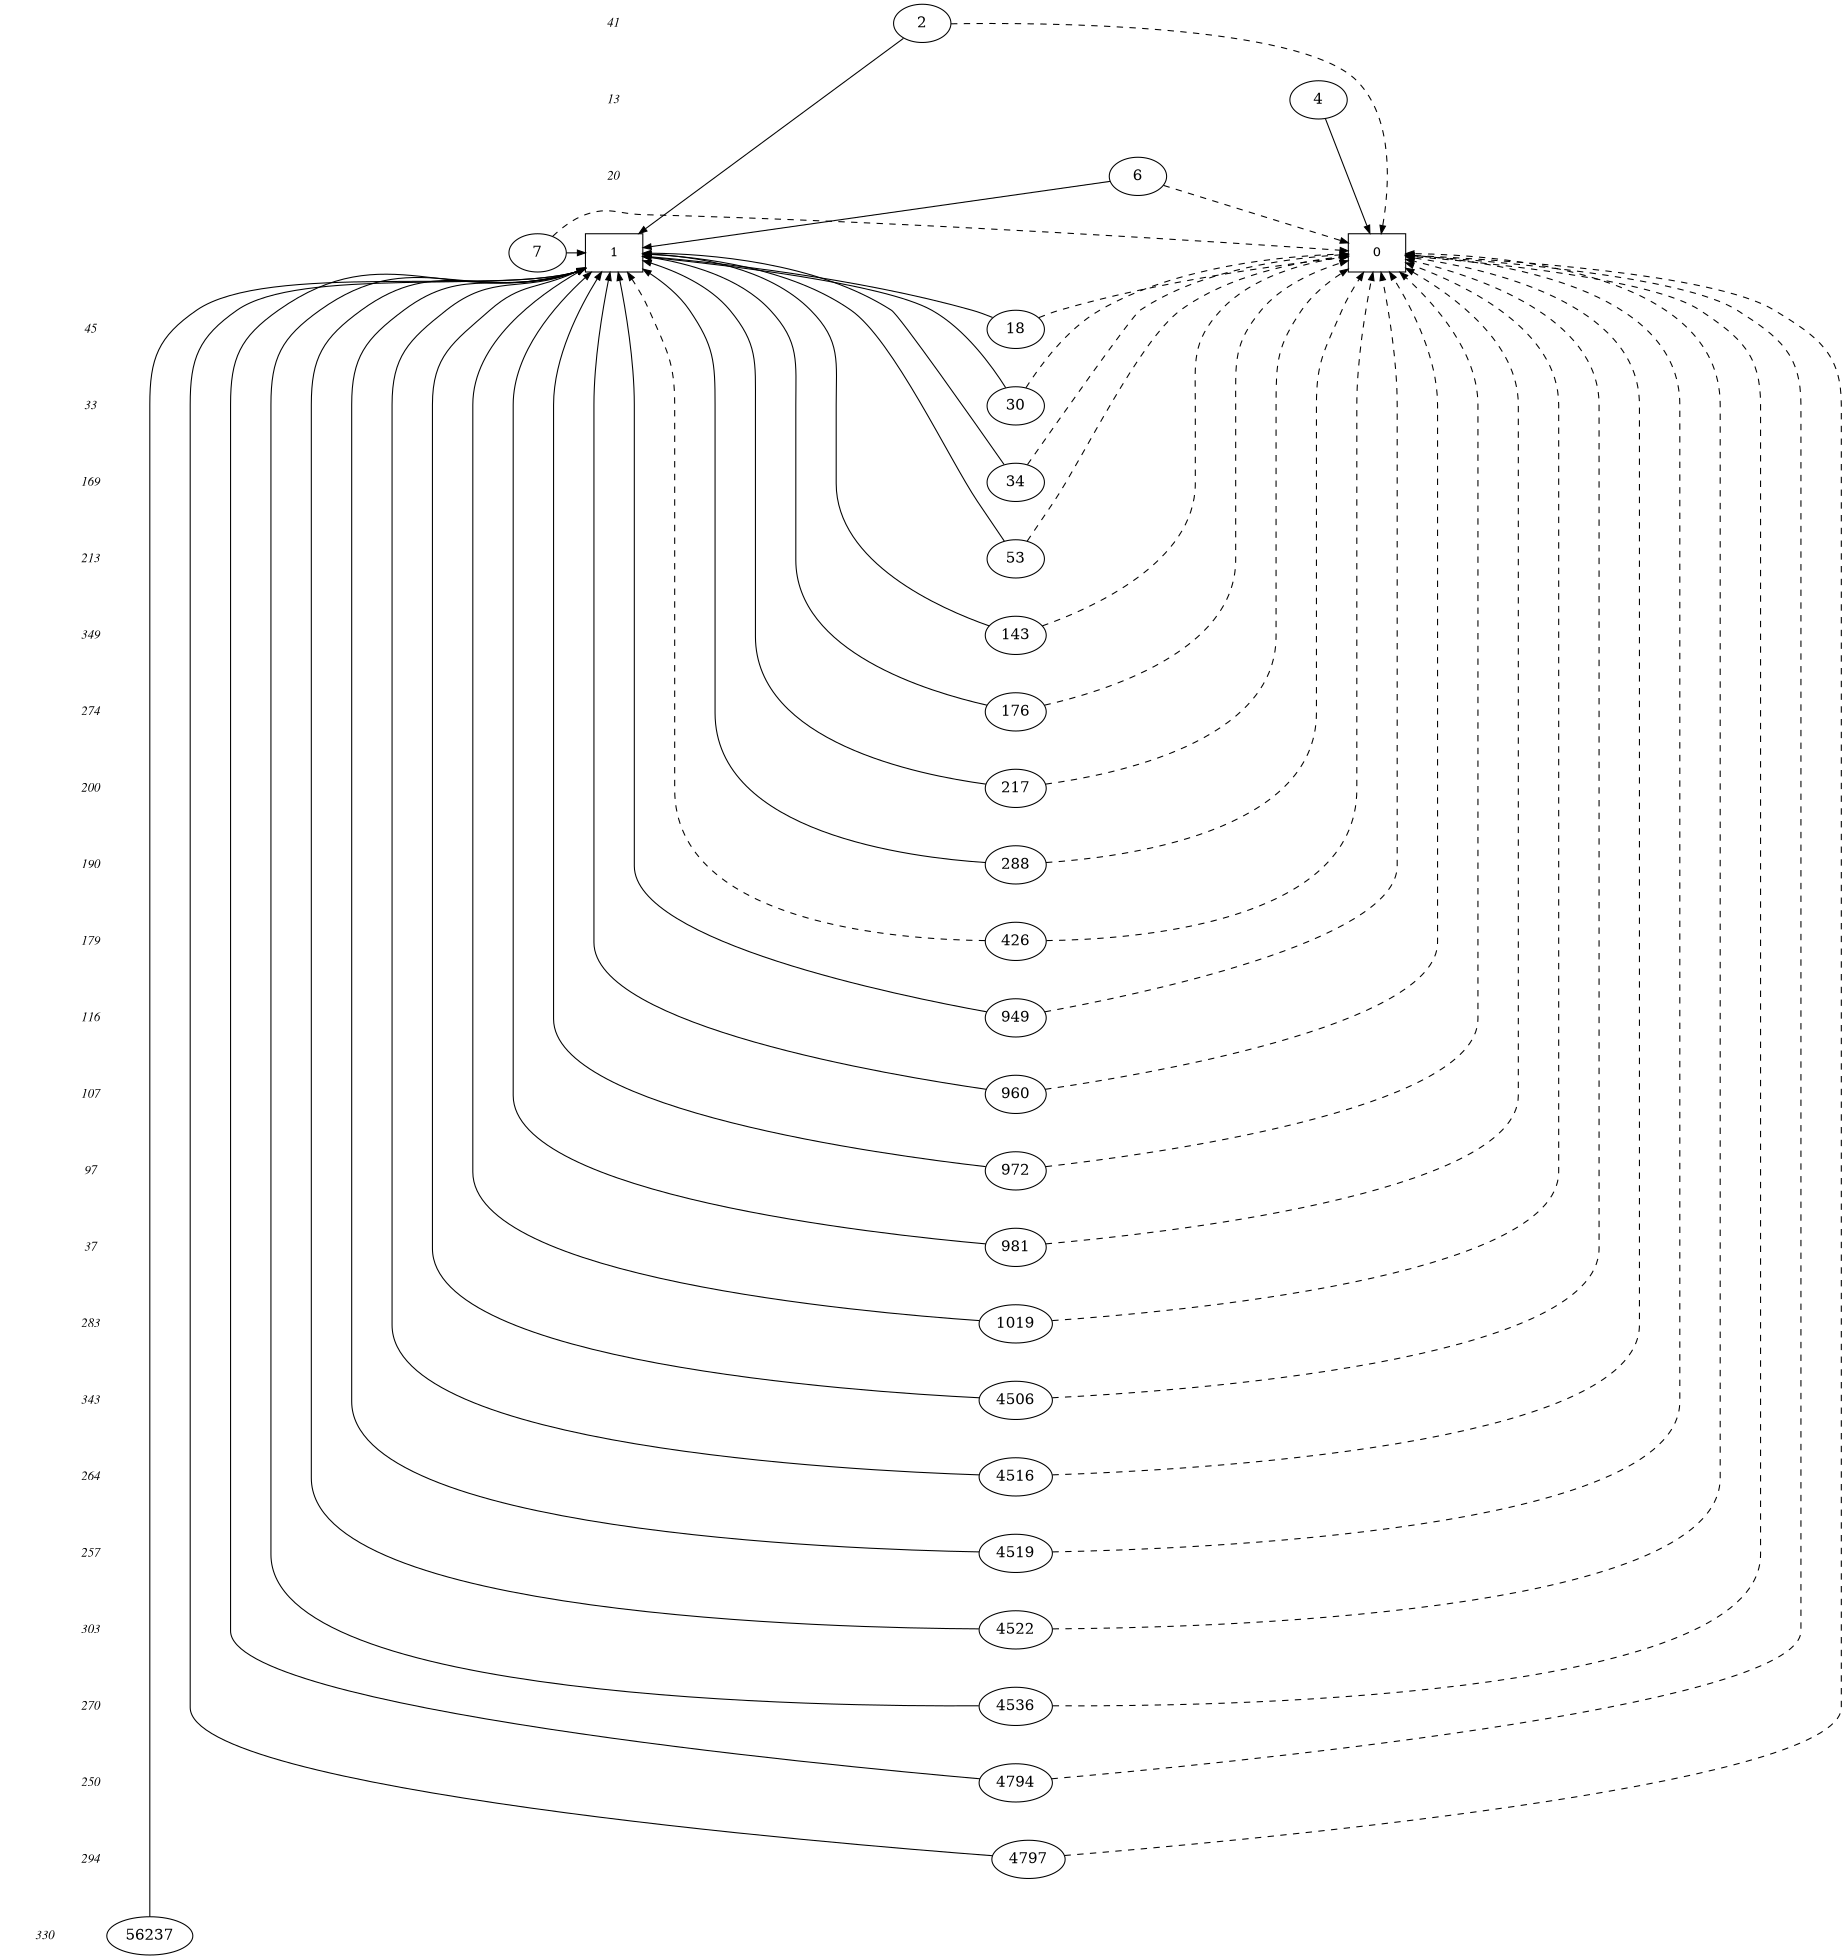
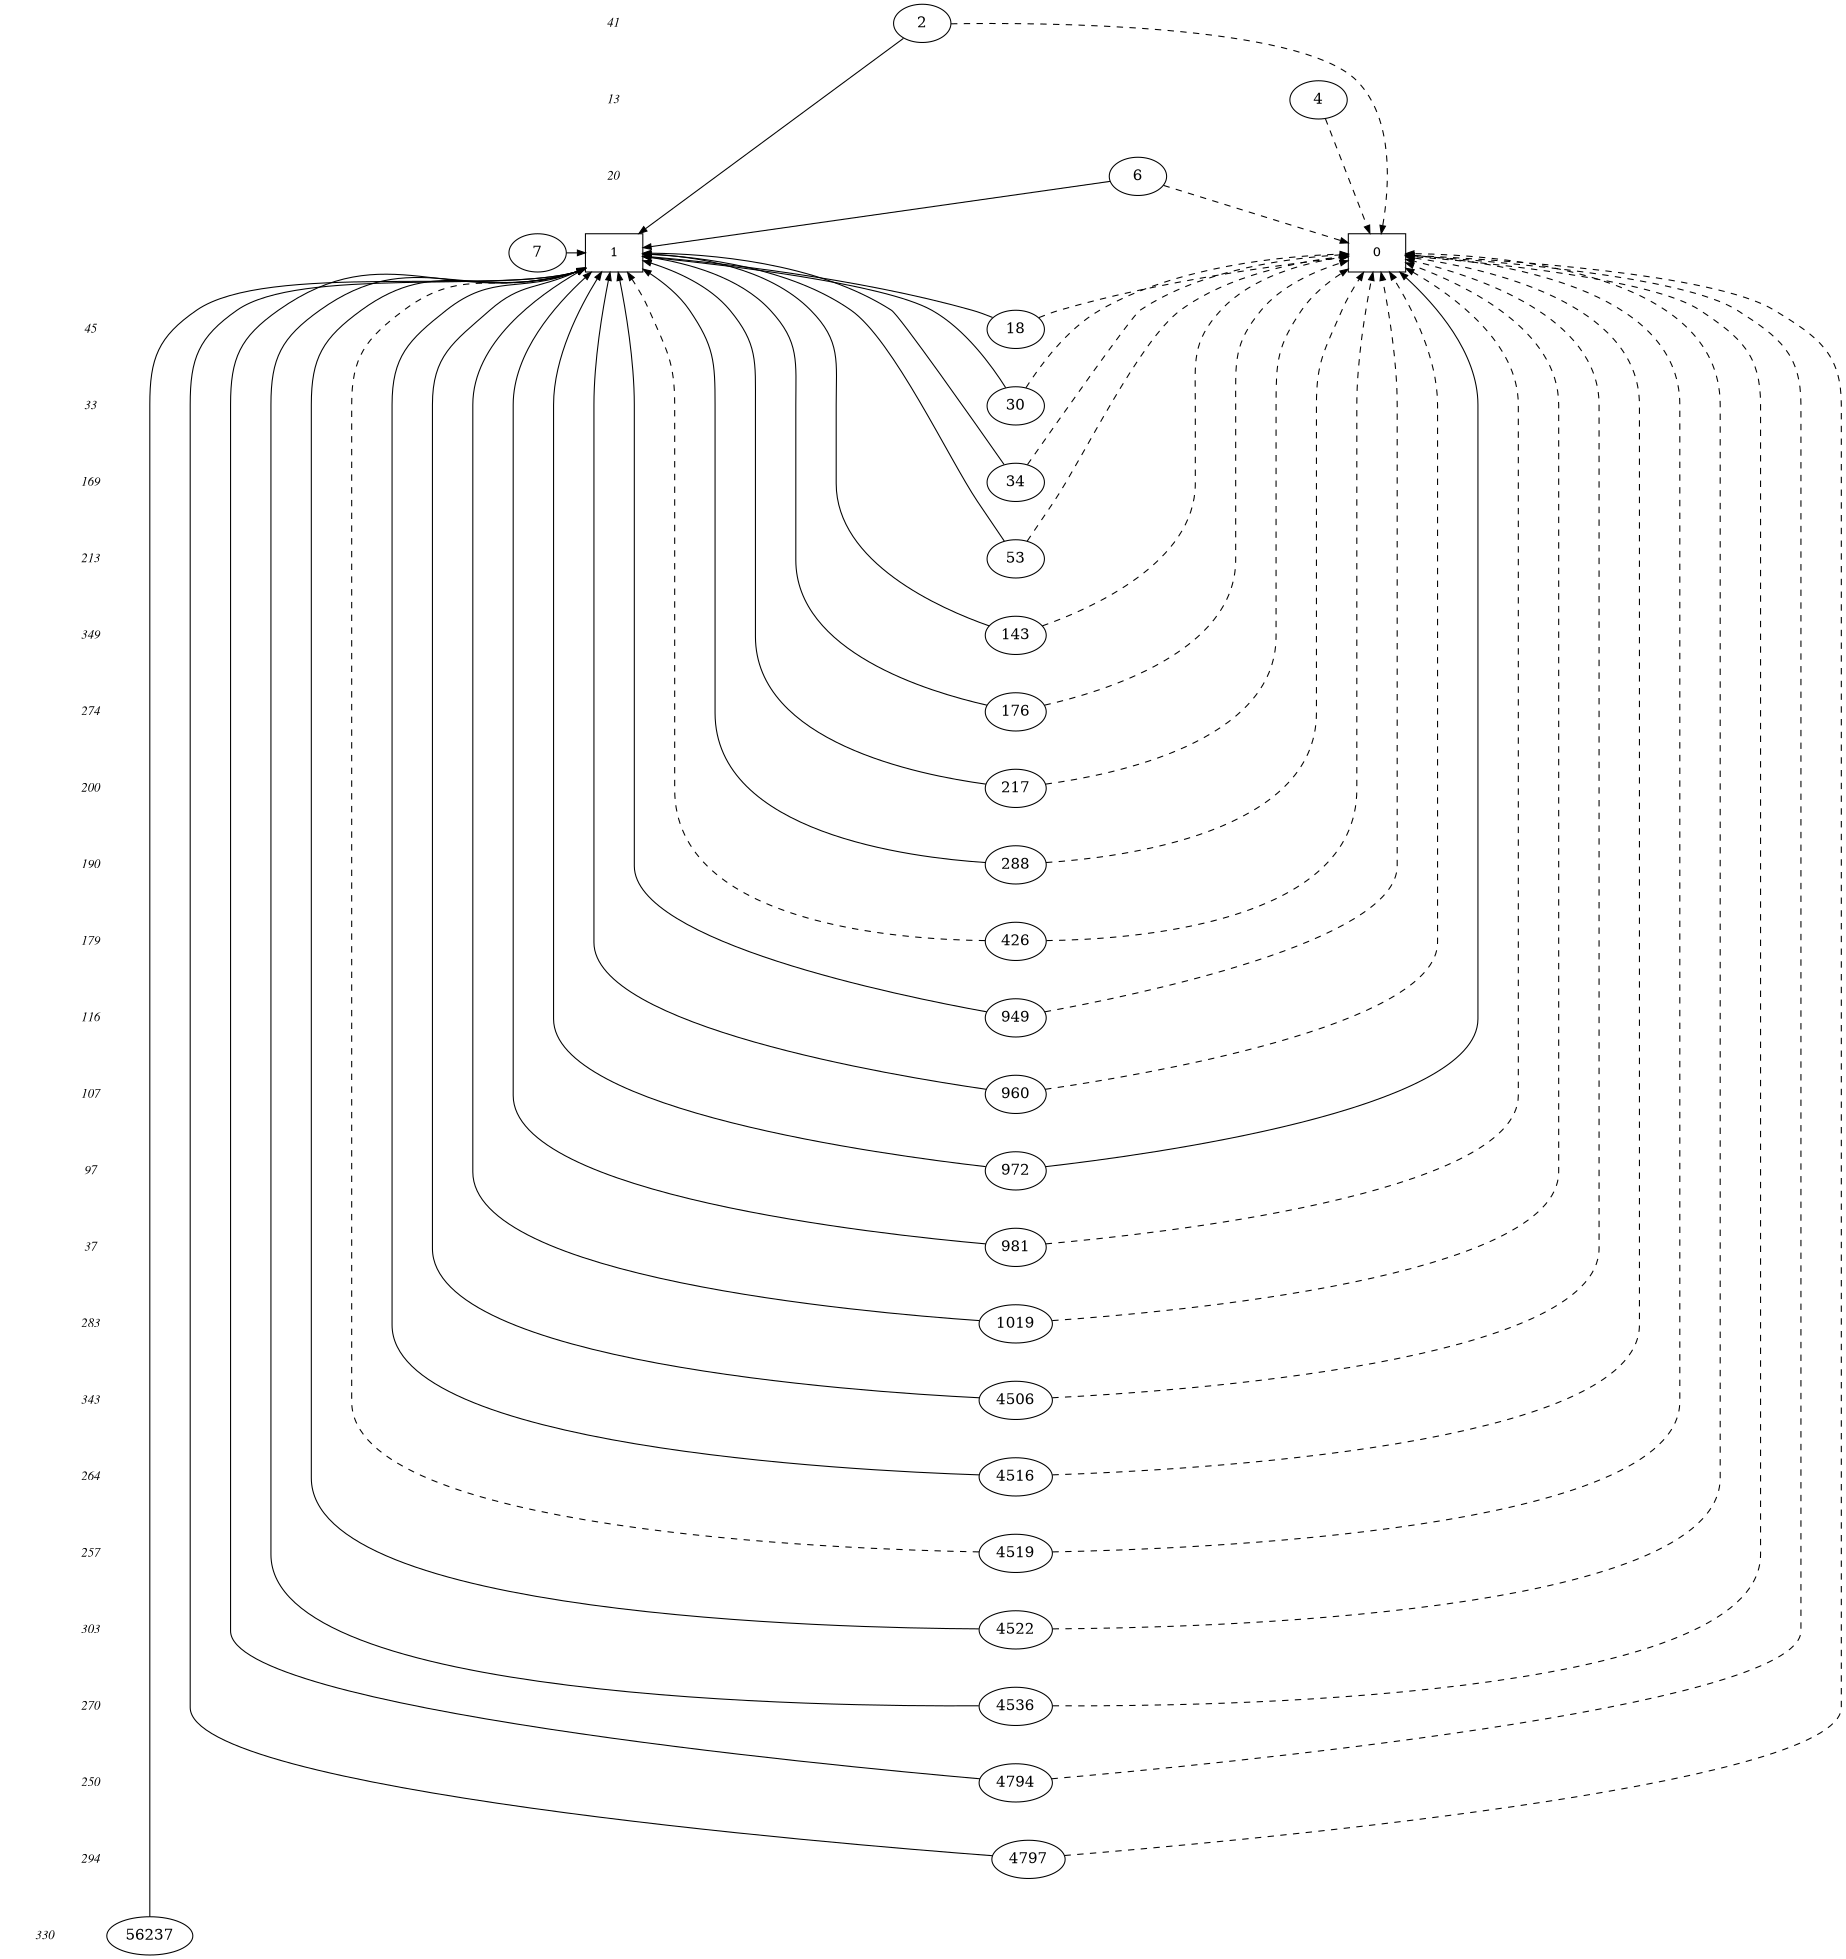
edge "4" -> "0": style solid -> dashed
edge "7" -> "0": removed
edge "972" -> "0": style dashed -> solid
edge "4519" -> "1": style solid -> dashed
